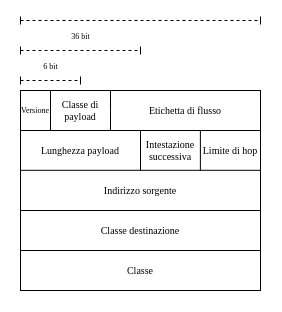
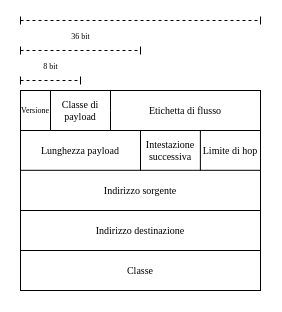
node "6 bit": label "6 bit" -> "8 bit"
node "Classe destinazione": label "Classe destinazione" -> "Indirizzo destinazione"
